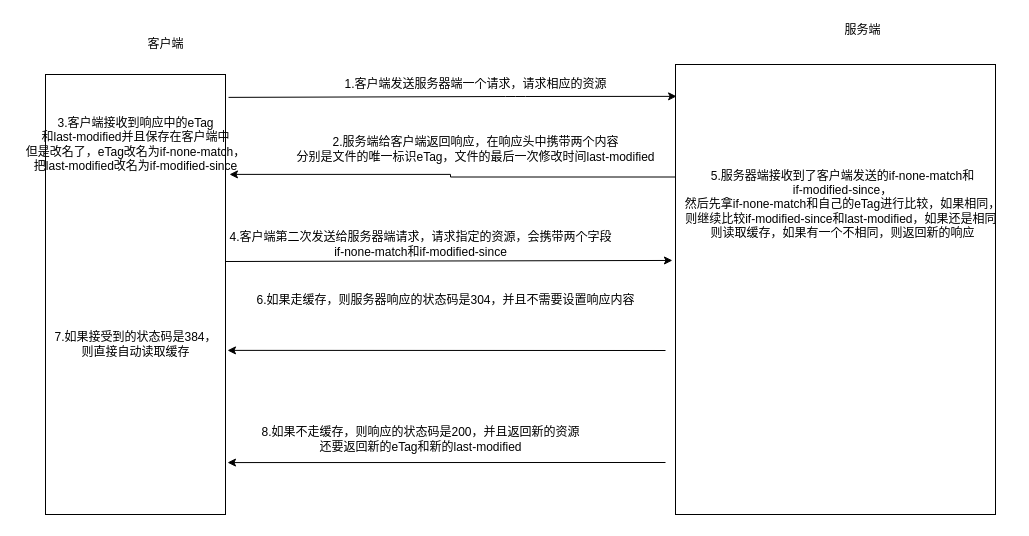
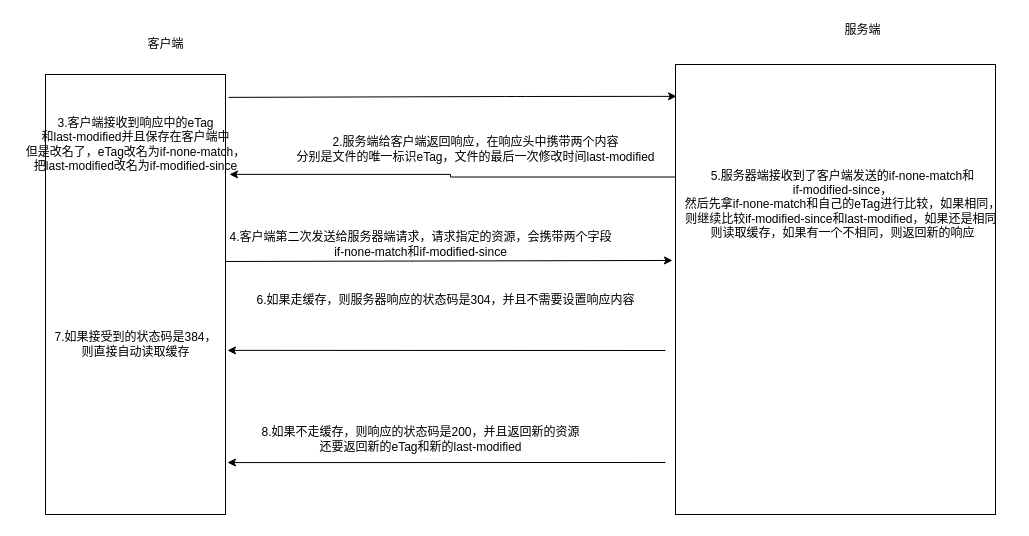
node "1.客户端发送服务器端一个请求，请求相应的资源": removed
